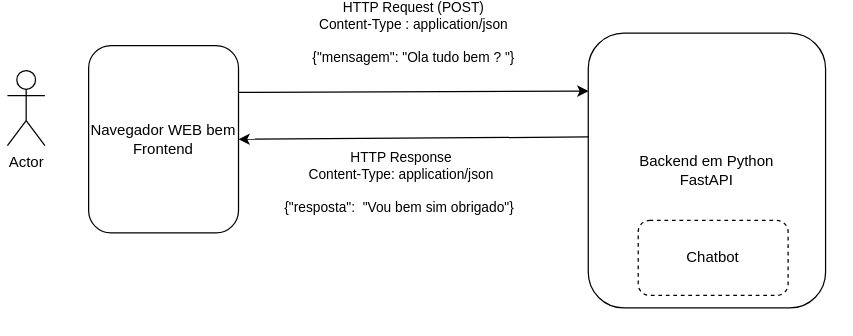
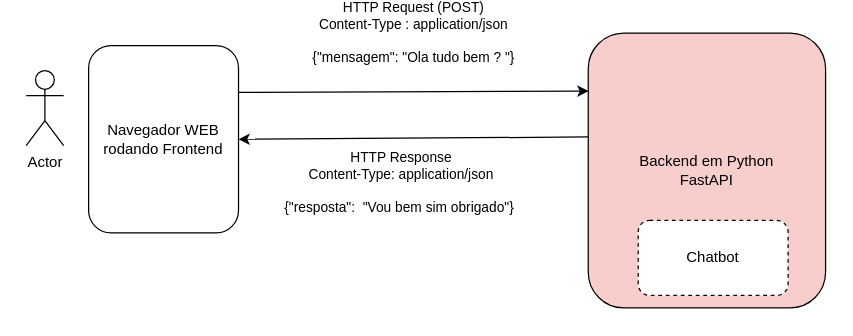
node "Actor": moved (26, 108) -> (44, 108)
node "Navegador WEB bem Frontend": label "Navegador WEB bem Frontend" -> "Navegador WEB rodando Frontend"
node "Backend em Python FastAPI": fillcolor #ffffff -> #f8cecc
